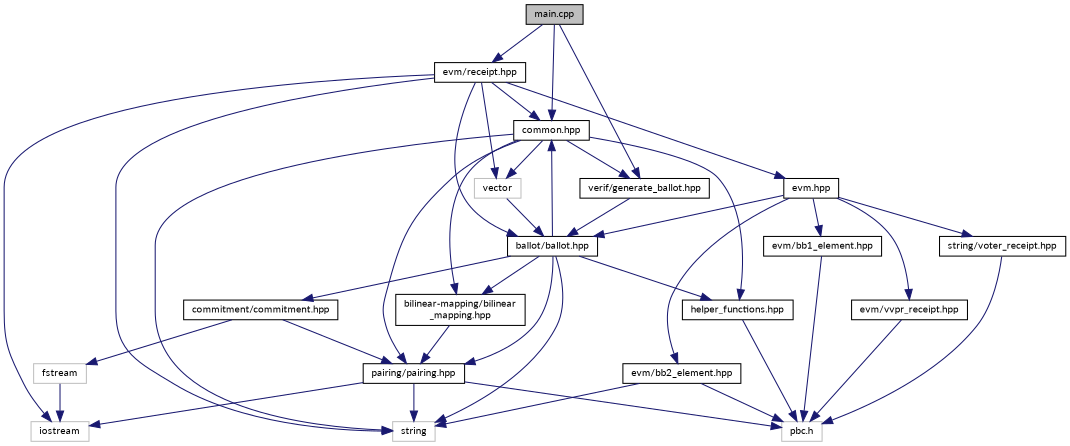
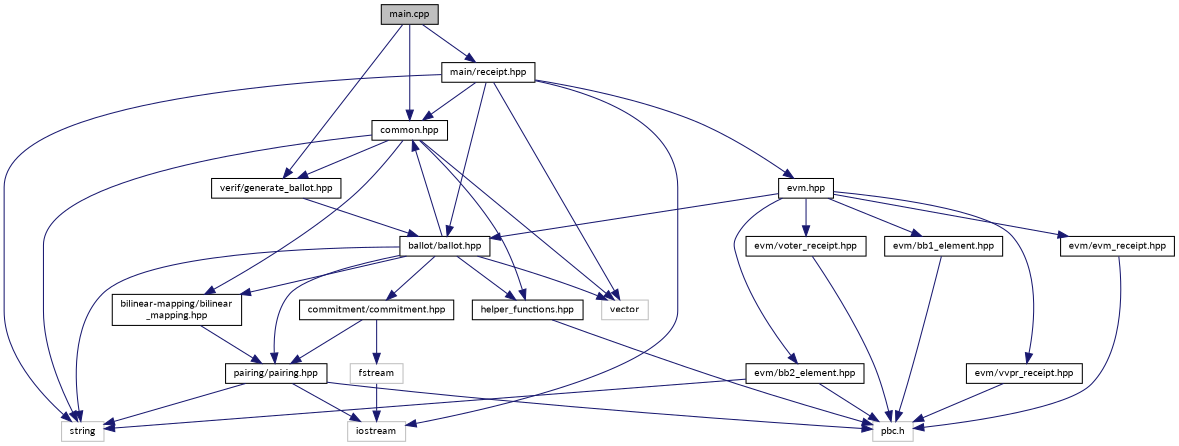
node "evm/receipt.hpp": label "evm/receipt.hpp" -> "main/receipt.hpp"
edge "vector" -> "ballot/ballot.hpp": reversed
edge "common.hpp" -> "pairing/pairing.hpp": removed
node "string/voter_receipt.hpp": label "string/voter_receipt.hpp" -> "evm/voter_receipt.hpp"
node "evm/evm_receipt.hpp": added
